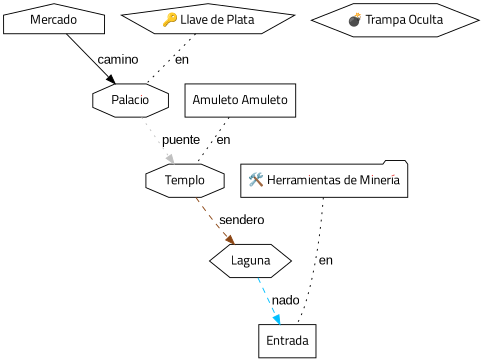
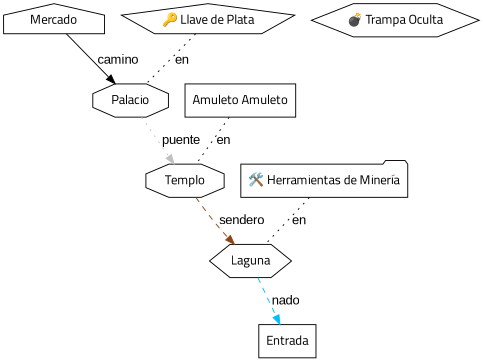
edge "🛠️ Herramientas de Minería" -- "Entrada": now "🛠️ Herramientas de Minería" -- "Laguna"
